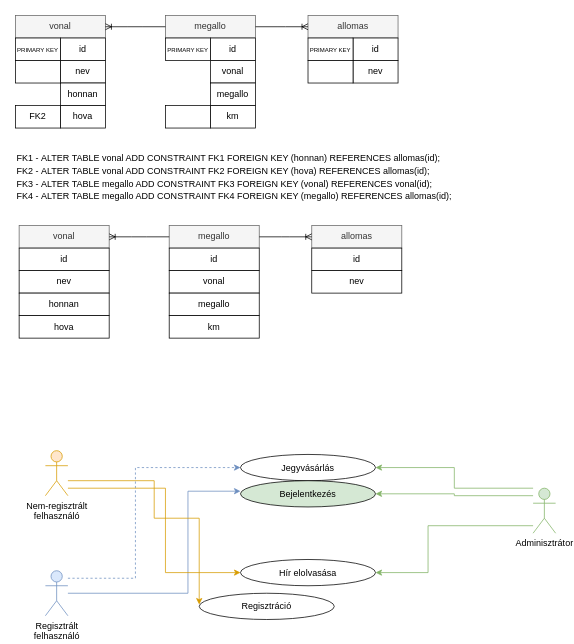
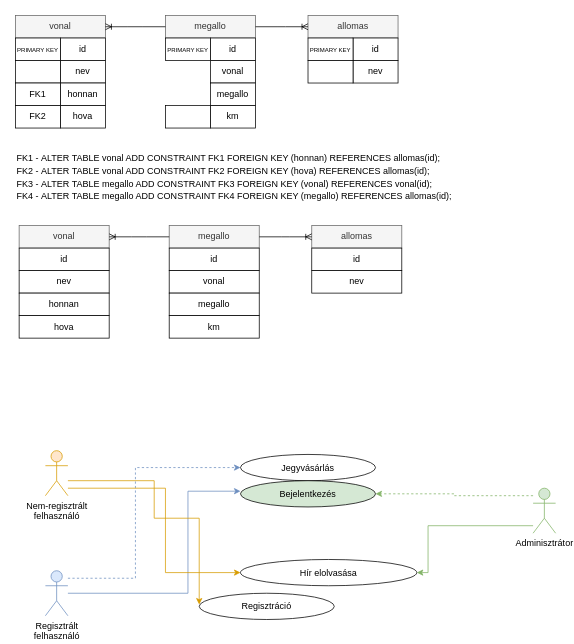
node "FK1": added
edge "Adminisztrátor" -> "Jegyvásárlás": removed
edge "Adminisztrátor" -> "Bejelentkezés": style solid -> dashed
node "Hír elolvasása": size 135x26 -> 176x26
